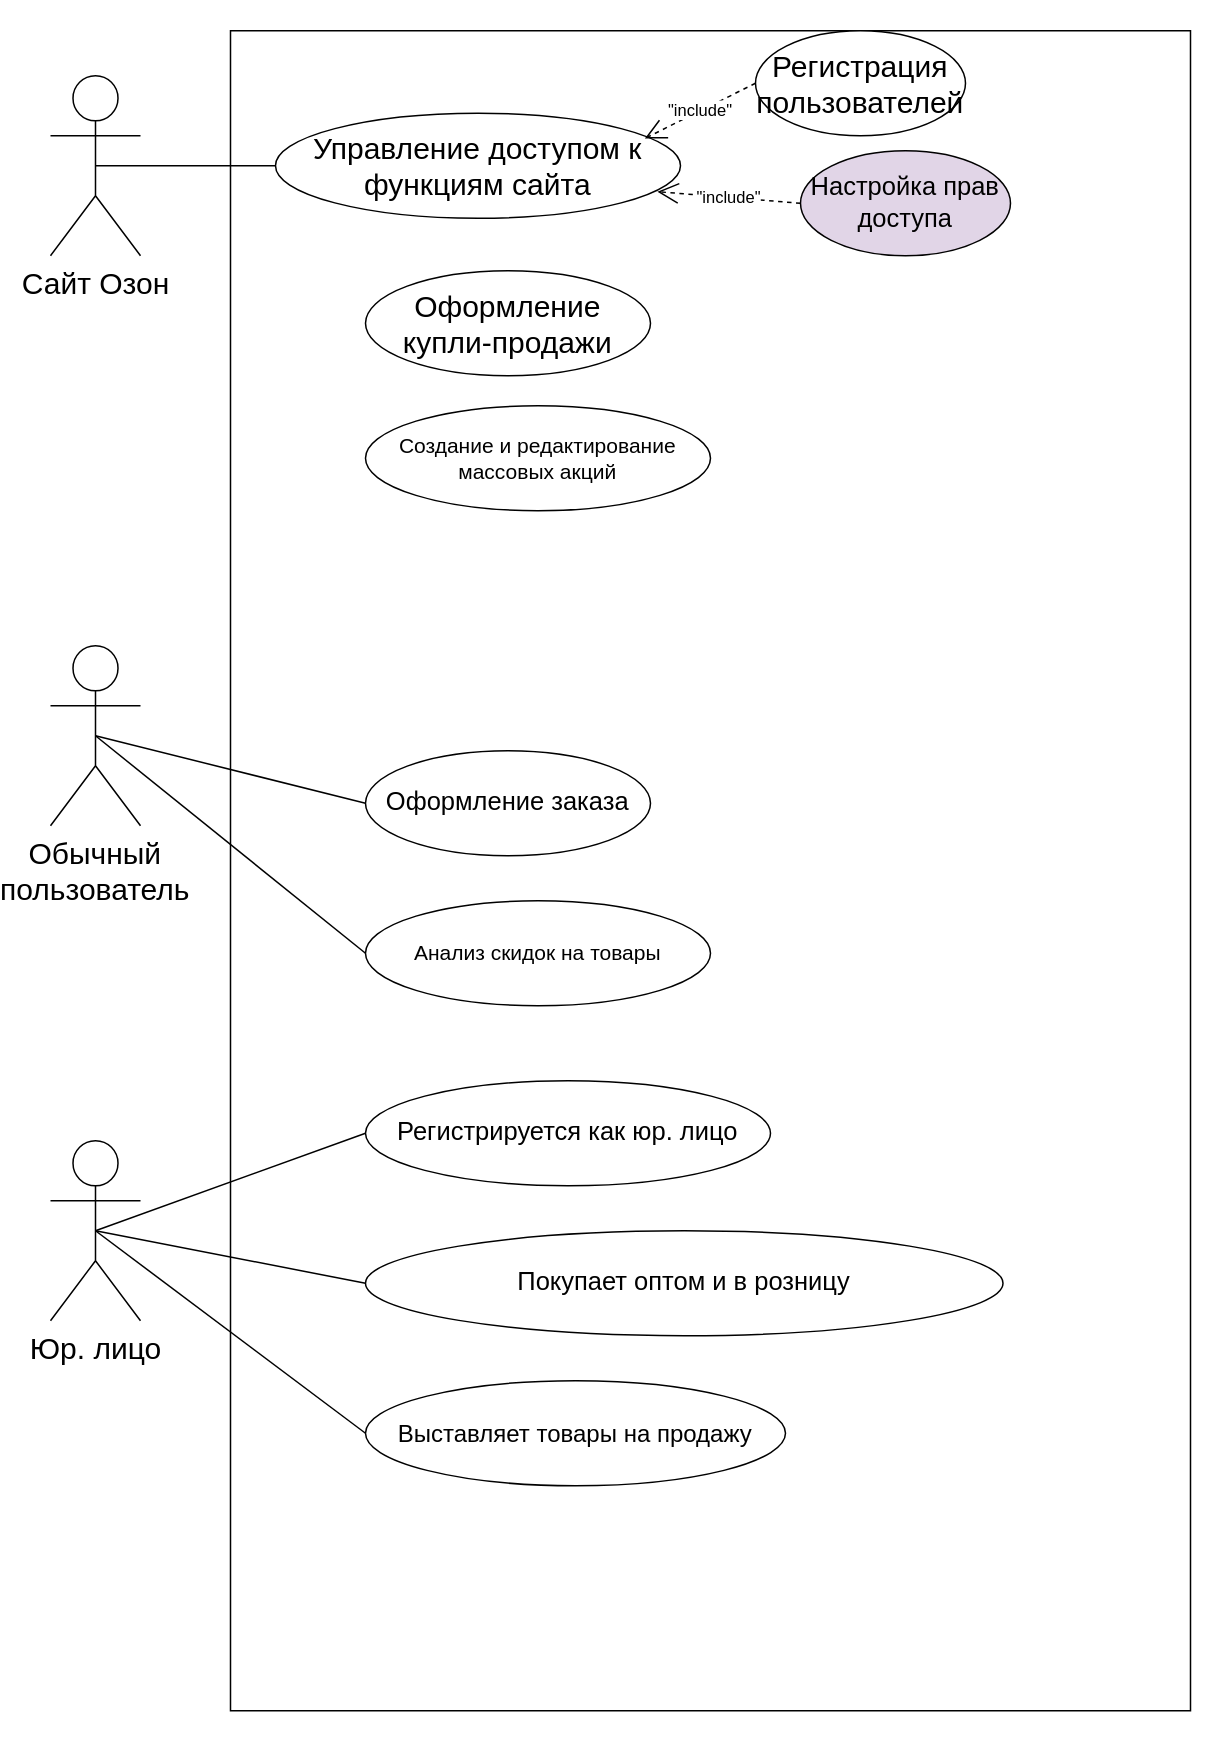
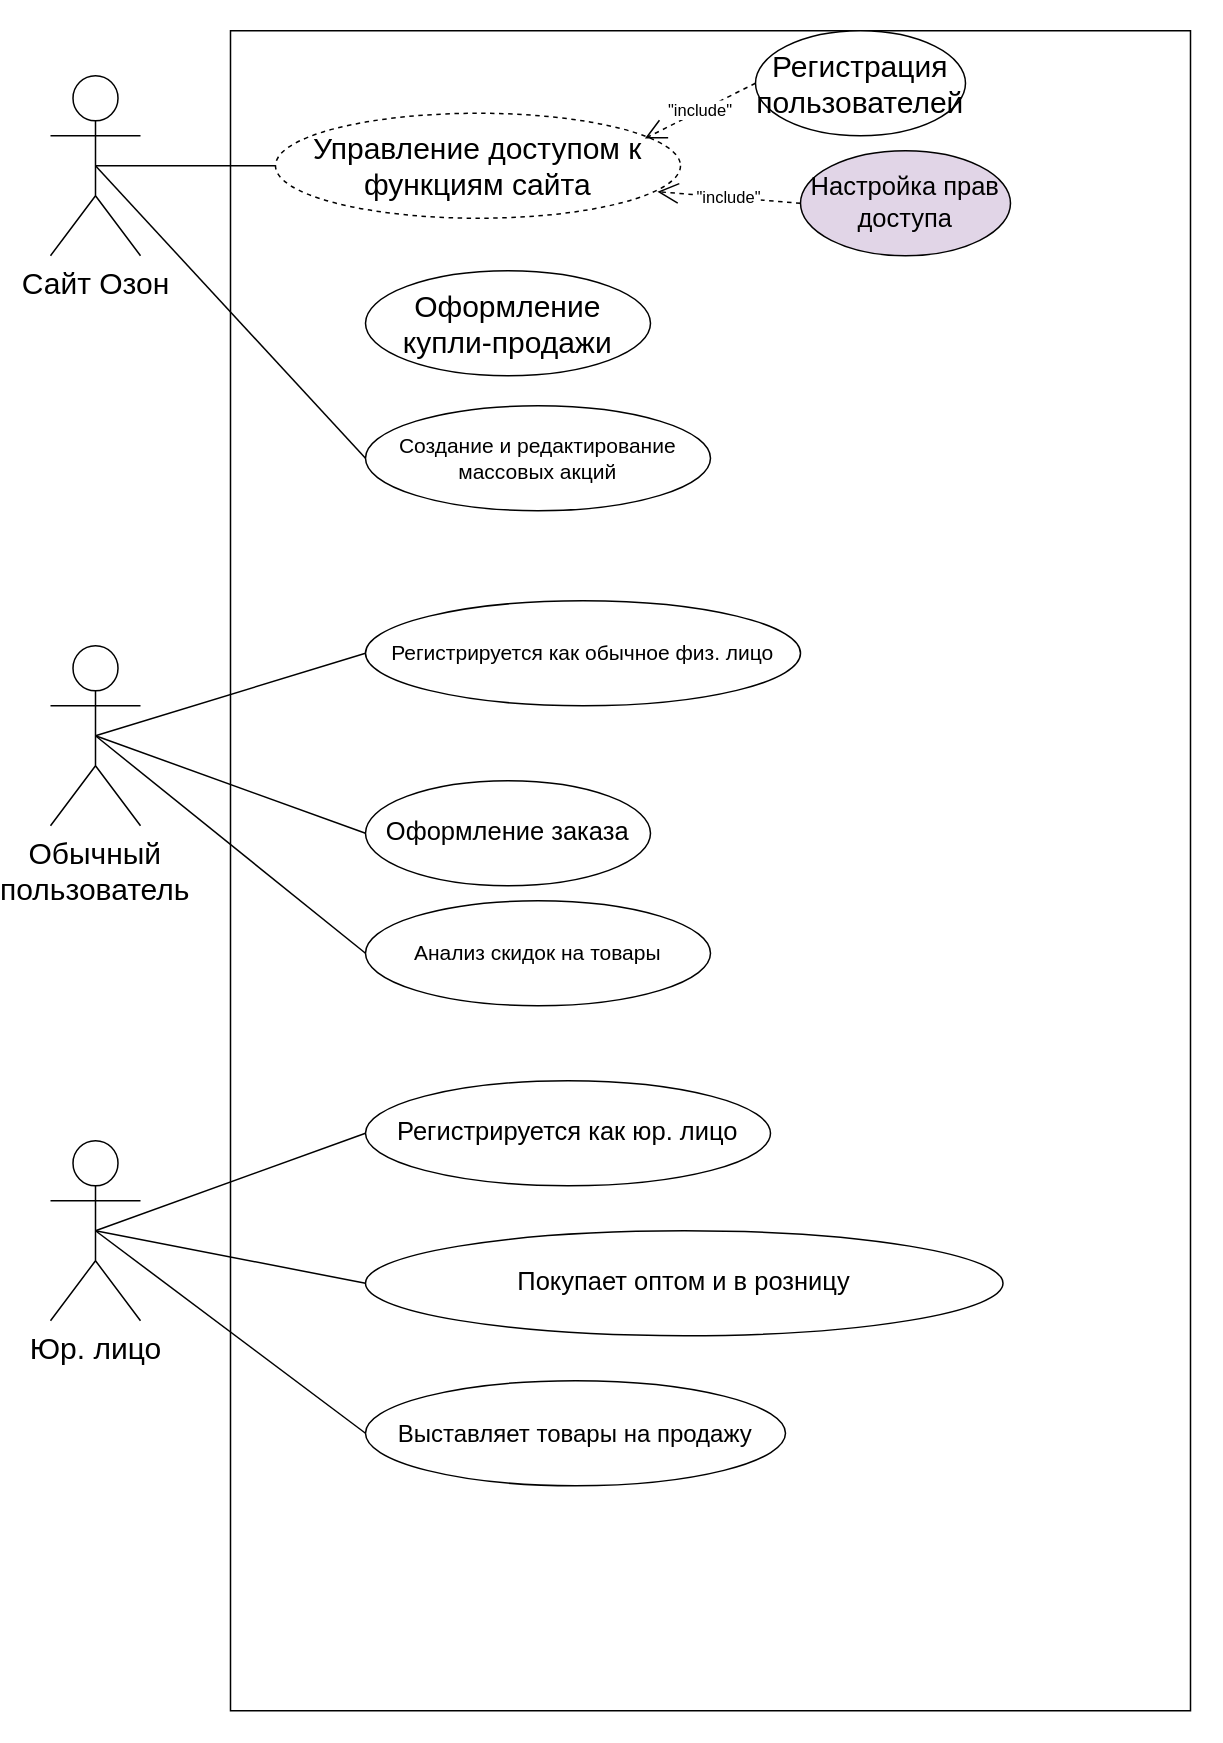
node "Управление доступом к функциям сайта": style solid -> dashed
edge "Сайт Озон" -- "Создание и редактирование массовых акций": added
node "Регистрируется как обычное физ. лицо": added
edge "Регистрируется как обычное физ. лицо" -- "Обычный пользователь": added
node "Оформление заказа": moved (508, 803) -> (508, 833)
